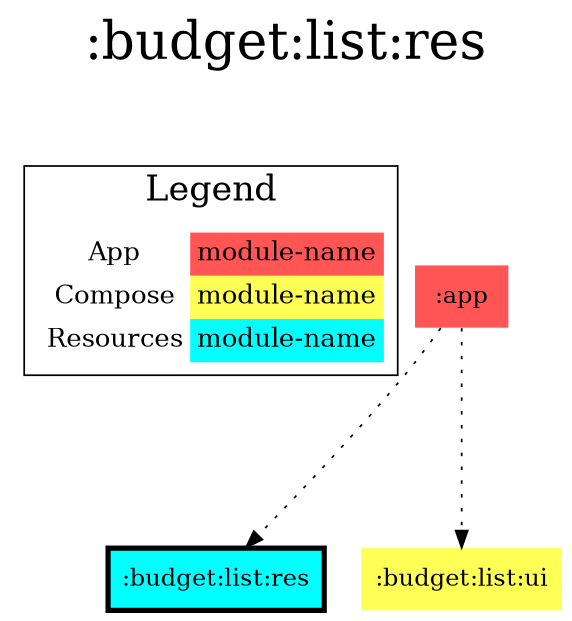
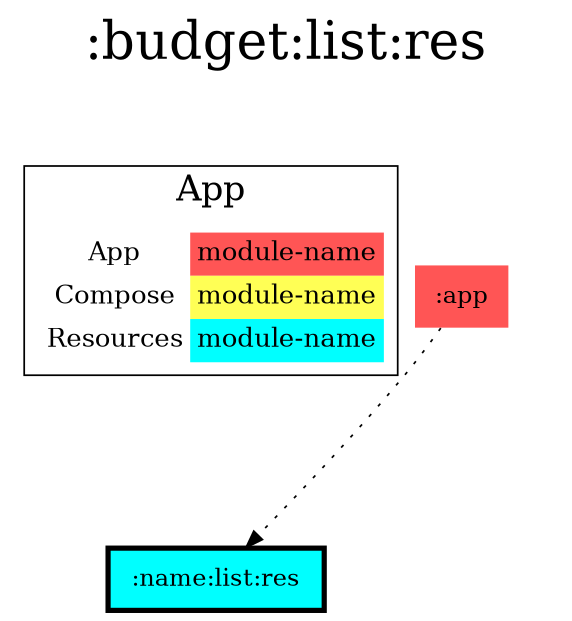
cluster "Legend": label "Legend" -> "App"
node ":budget:list:res": label ":budget:list:res" -> ":name:list:res"
node ":budget:list:ui": removed
